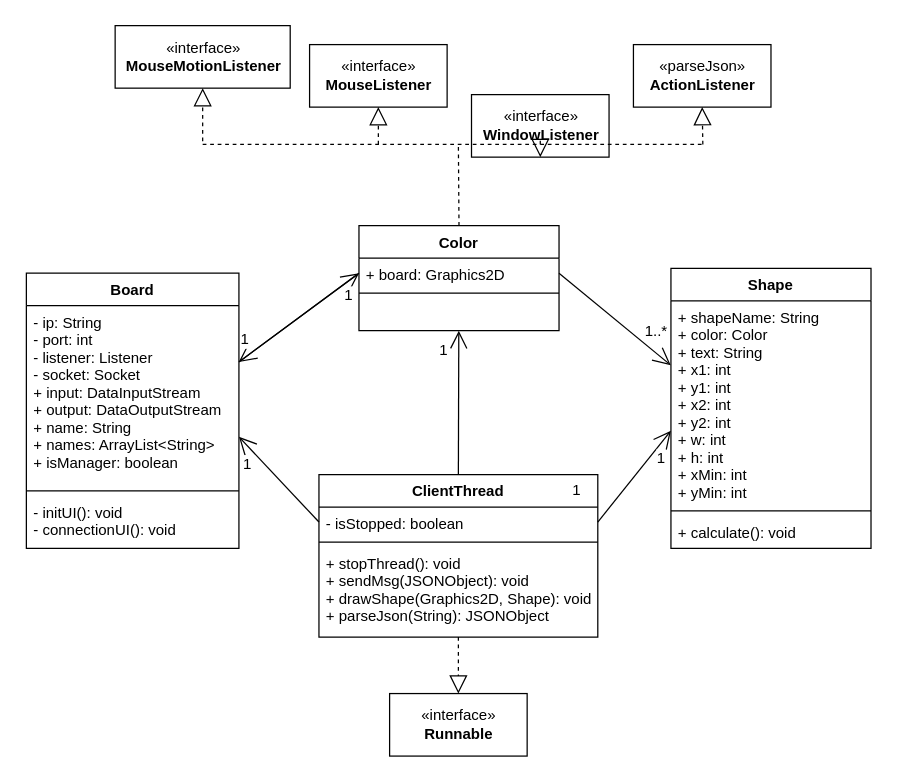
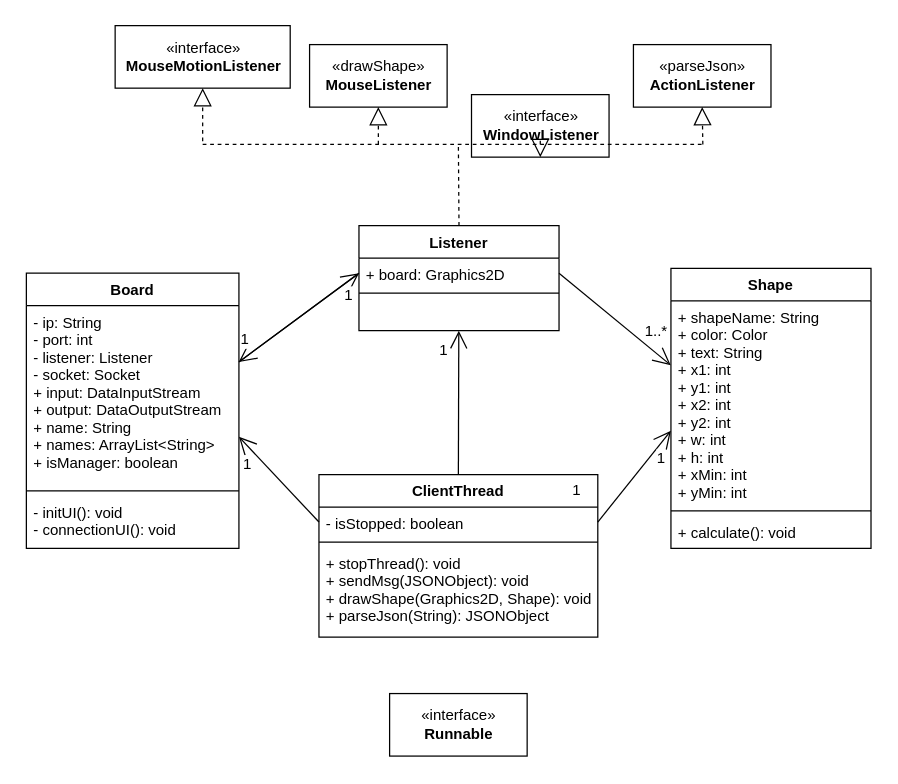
node "«interface» MouseListener": label "«interface» MouseListener" -> "«drawShape» MouseListener"
node "Color": label "Color" -> "Listener"
edge "ClientThread" -> "«interface» Runnable": removed
